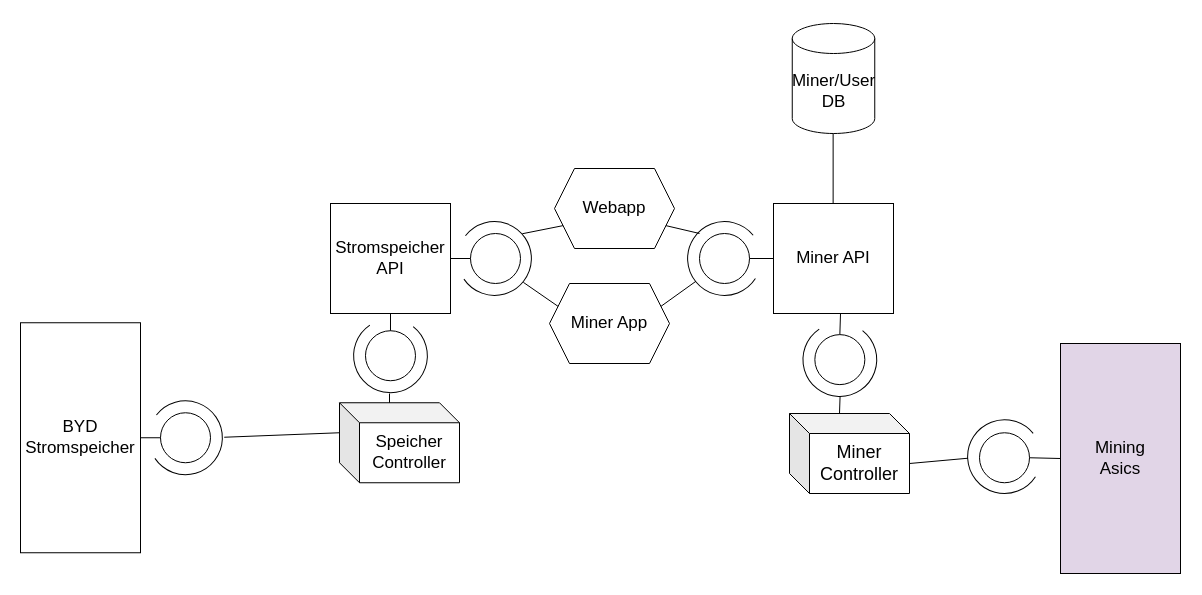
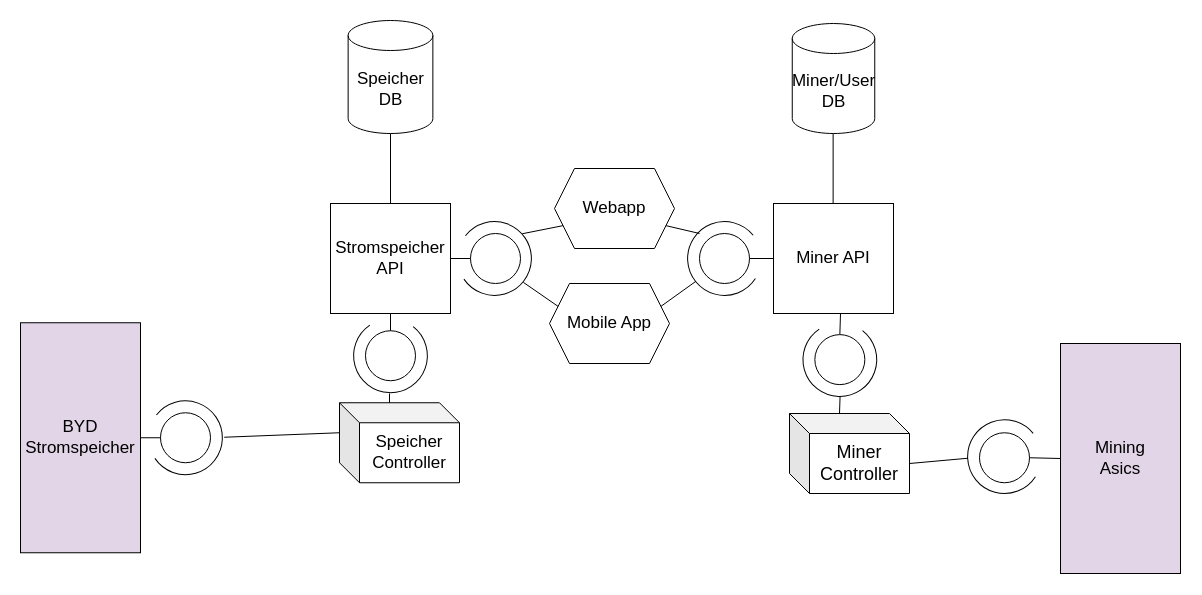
node "Speicher DB": added
edge "Speicher DB" -- "Stromspeicher API": added
node "Miner App": label "Miner App" -> "Mobile App"
node "BYD Stromspeicher": fillcolor #ffffff -> #e1d5e7
